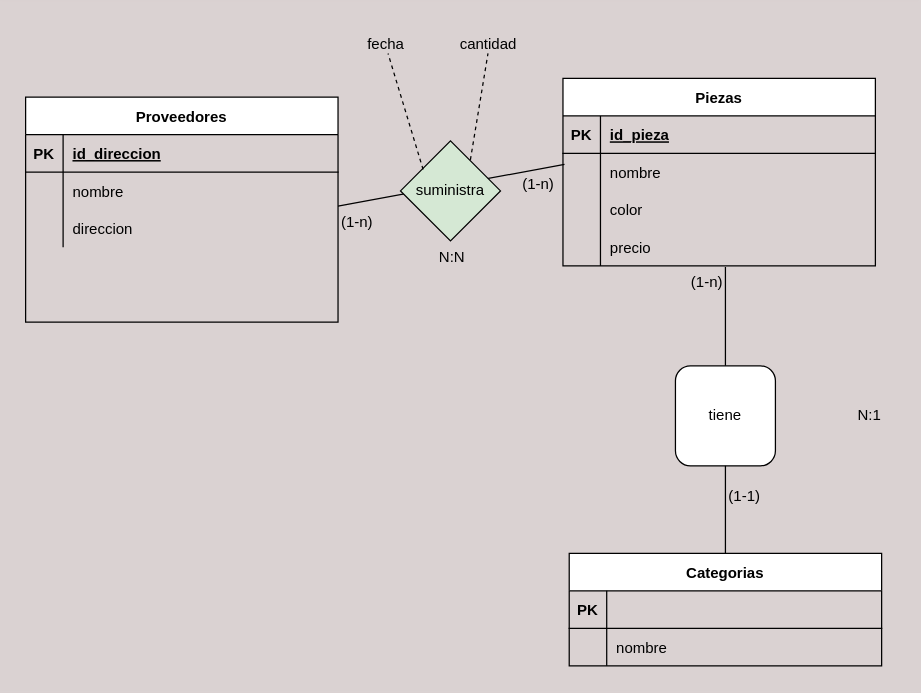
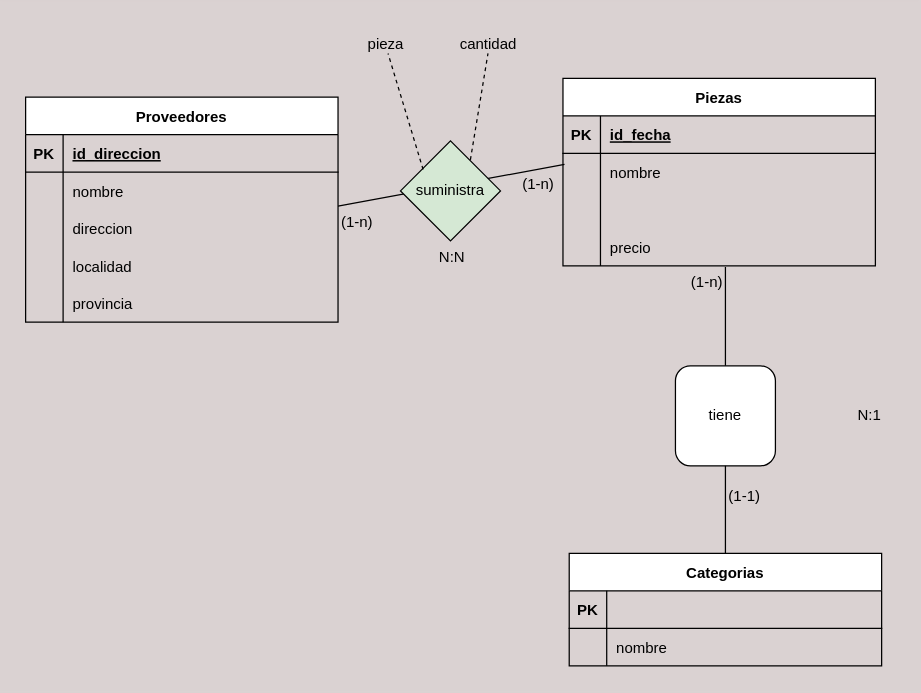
node "fecha": label "fecha" -> "pieza"
node "id_pieza": label "id_pieza" -> "id_fecha"
node "color": removed
node "localidad": added
node "provincia": added
